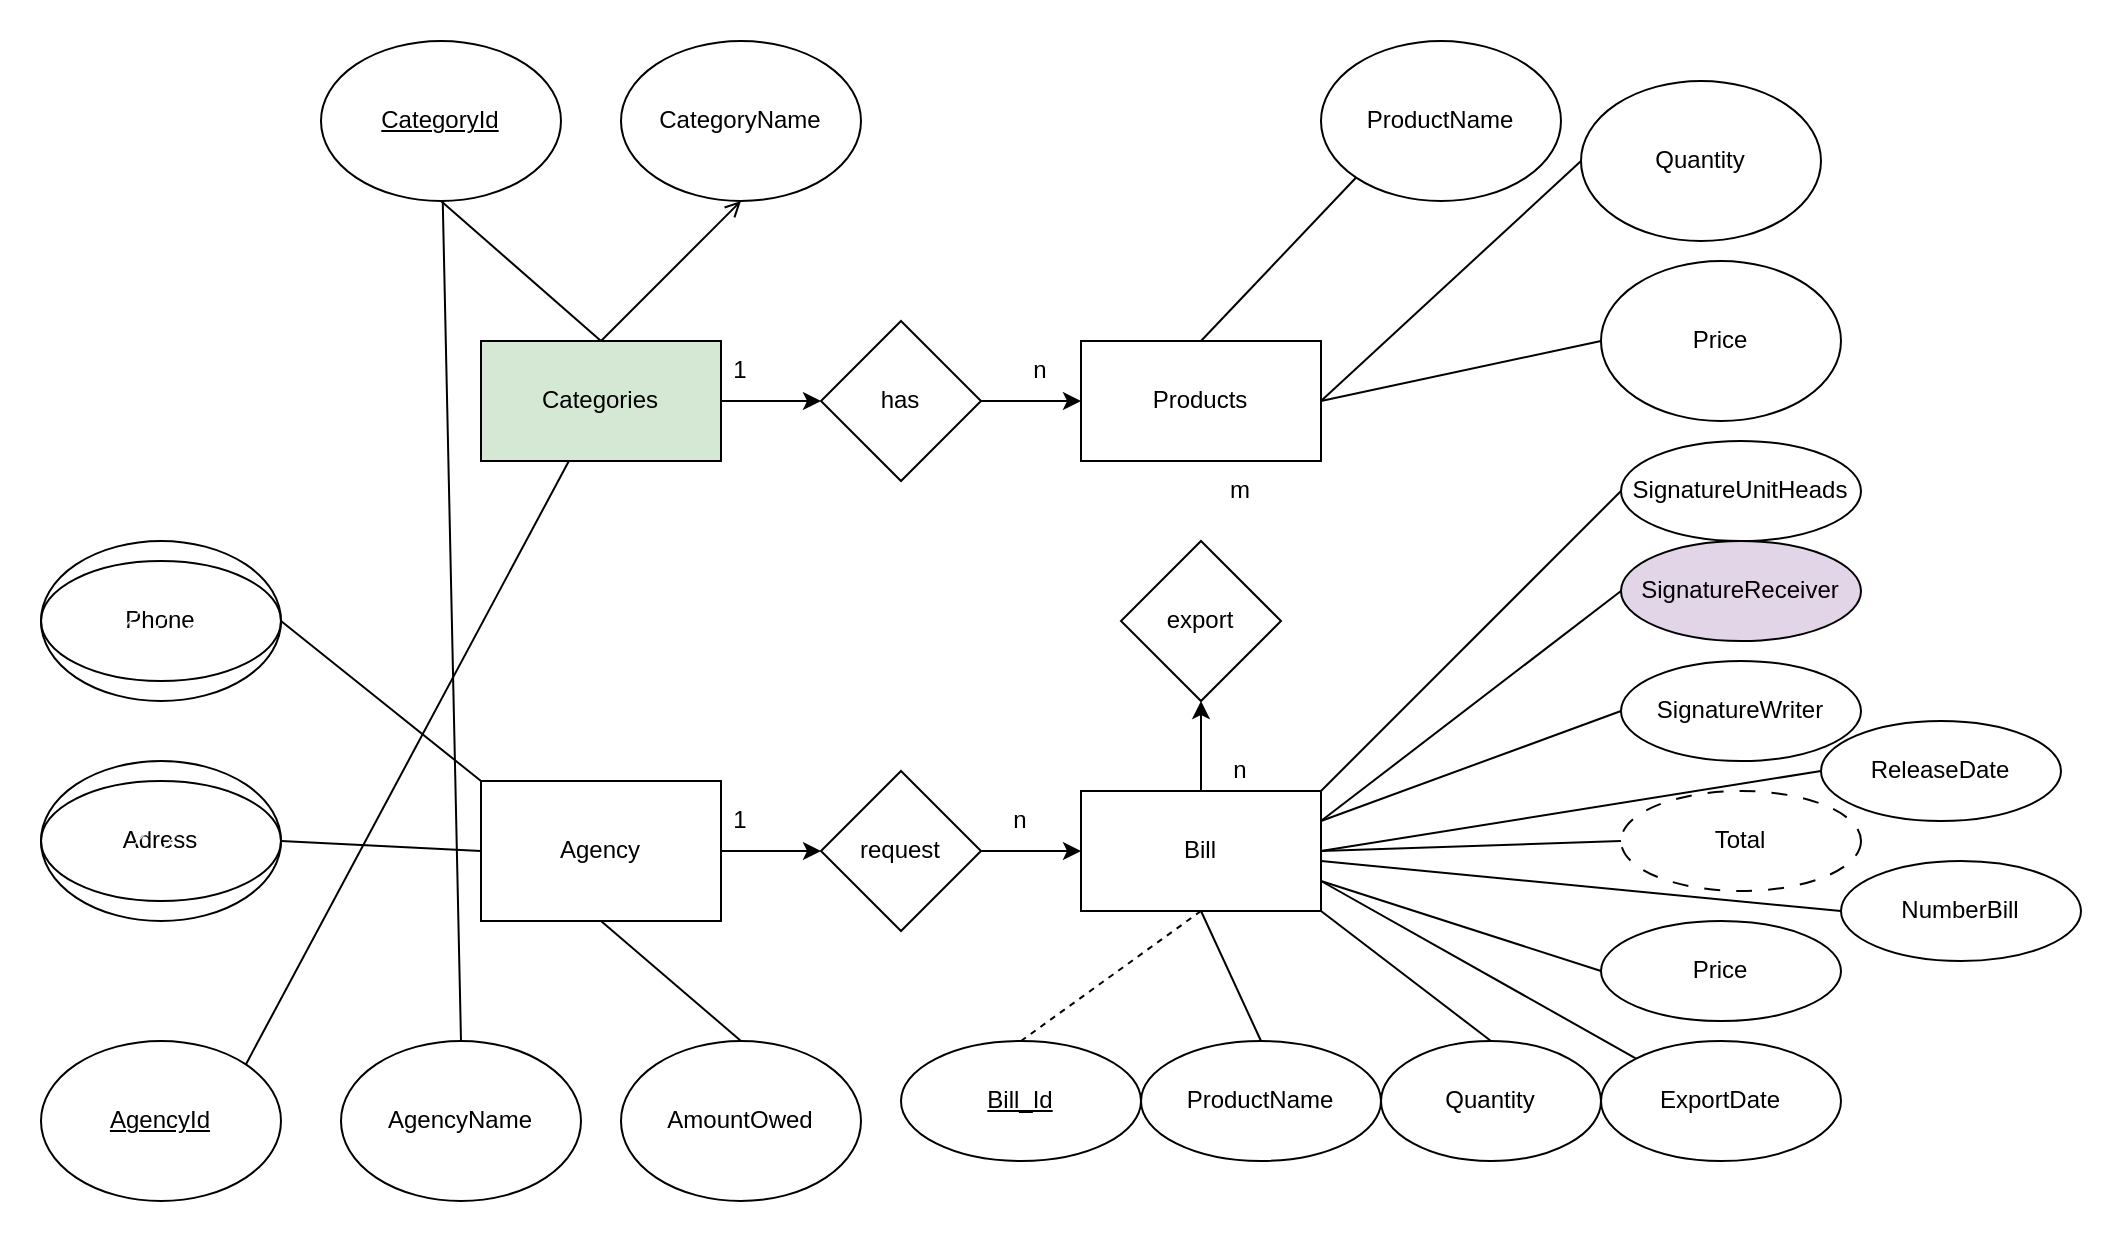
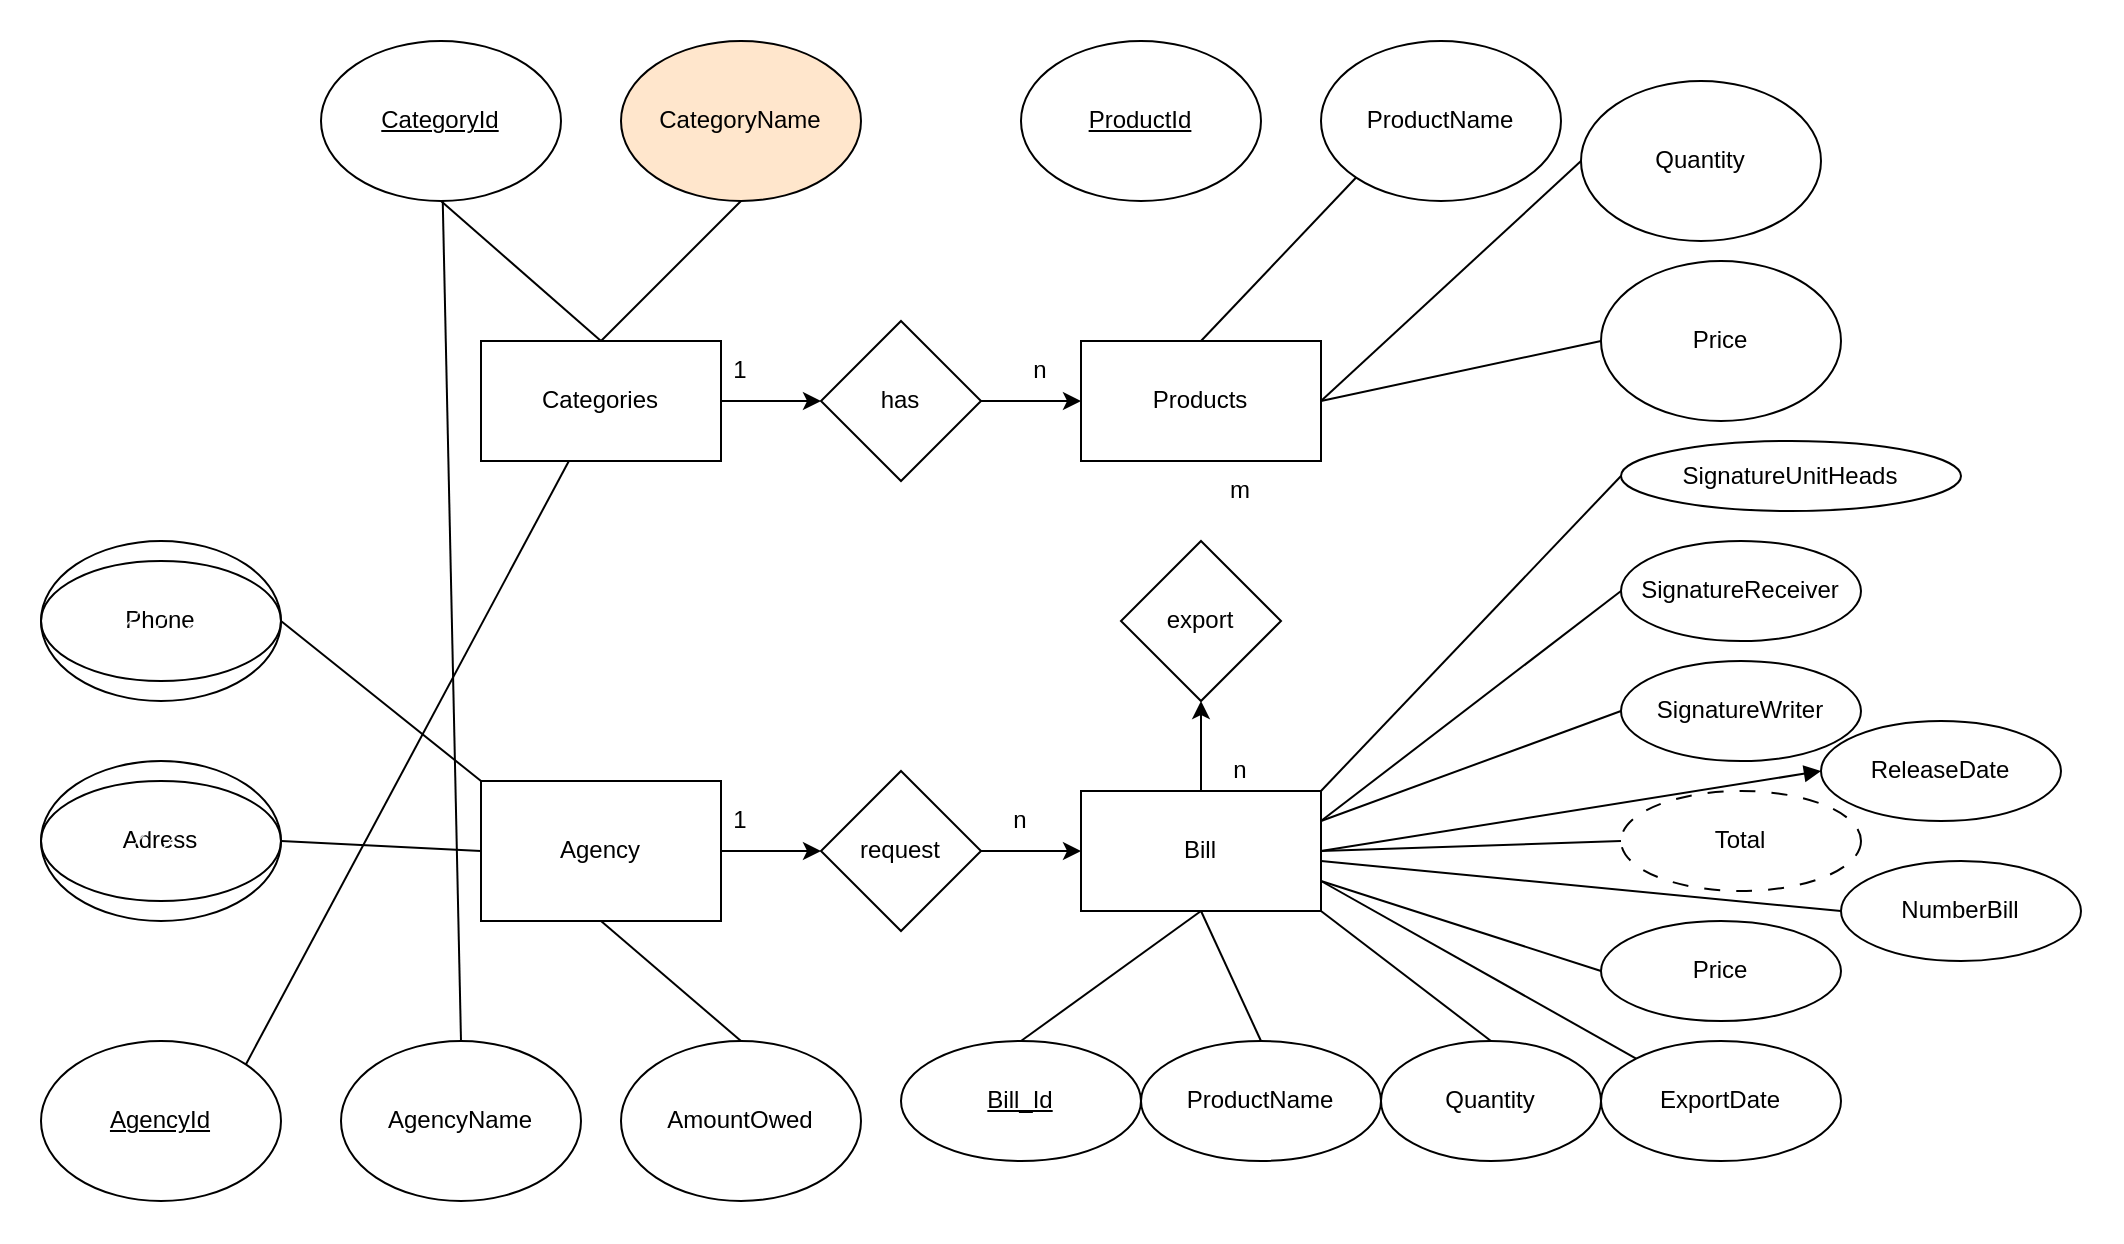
node "CategoryName": fillcolor #ffffff -> #ffe6cc
node "ProductId": added
edge "Categories" -> "CategoryName": arrowhead open -> none
node "Categories": fillcolor #d5e8d4 -> #ffffff
node "SignatureUnitHeads": size 240x100 -> 340x70
node "SignatureReceiver": fillcolor #e1d5e7 -> #ffffff
edge "ReleaseDate" -- "Bill": arrowhead none -> block
edge "Bill" -- "Bill_Id": style dashed -> solid
